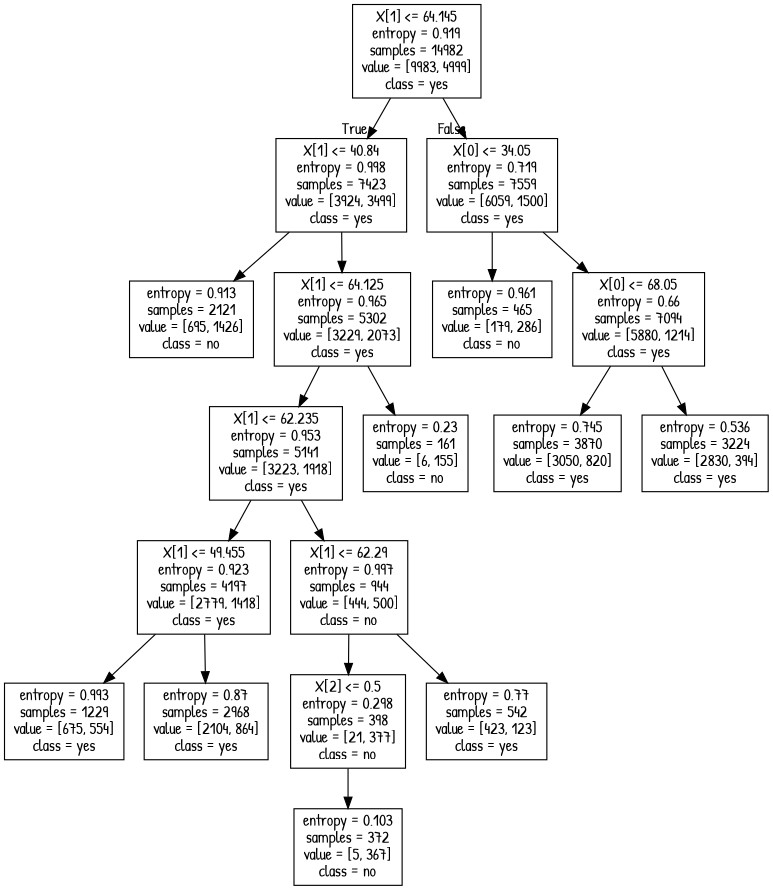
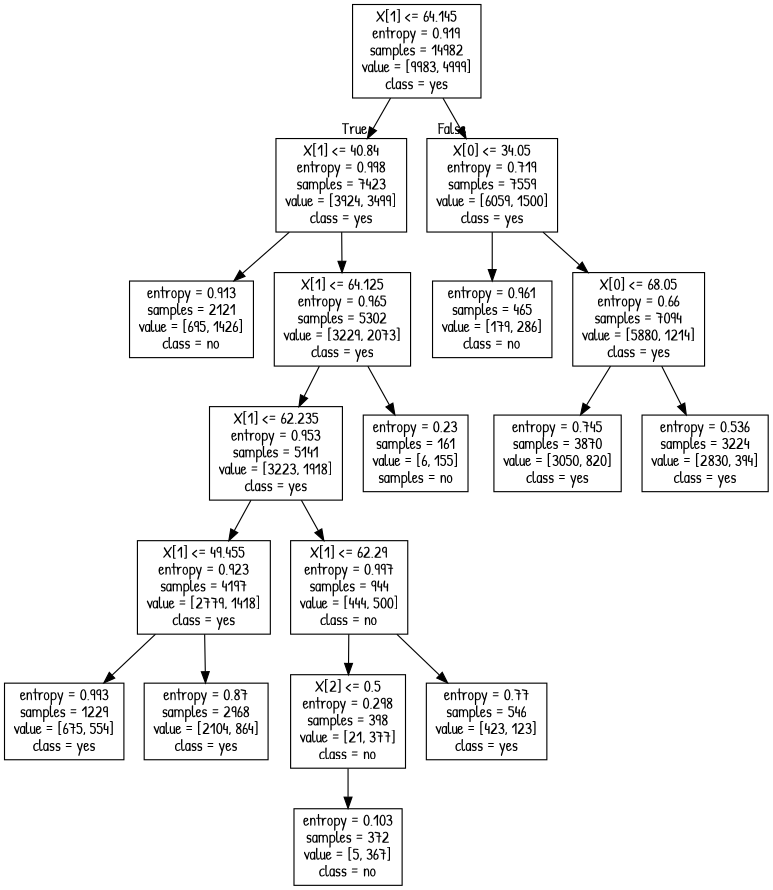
node "entropy = 0.23 samples = 161 value = [6, 155] class = no": label "entropy = 0.23 samples = 161 value = [6, 155] class = no" -> "entropy = 0.23 samples = 161 value = [6, 155] samples = no"
node "entropy = 0.77 samples = 542 value = [423, 123] class = yes": label "entropy = 0.77 samples = 542 value = [423, 123] class = yes" -> "entropy = 0.77 samples = 546 value = [423, 123] class = yes"
